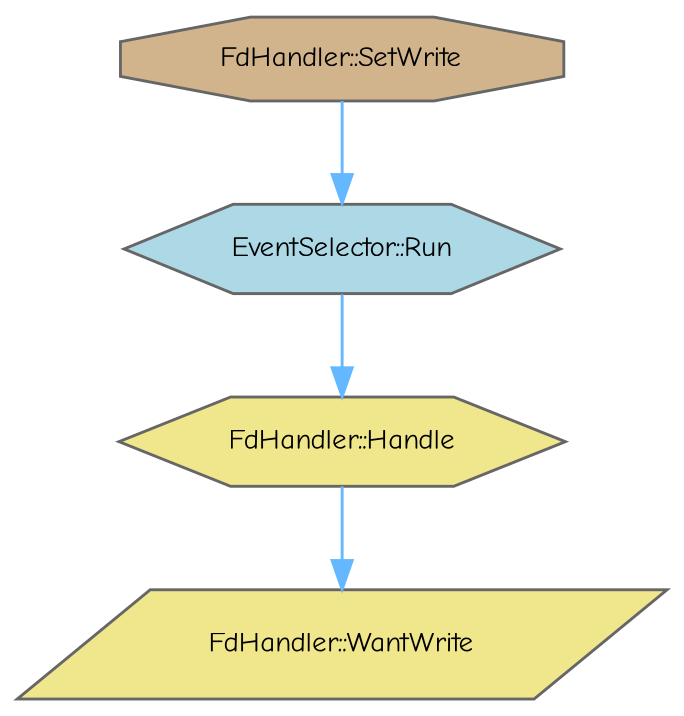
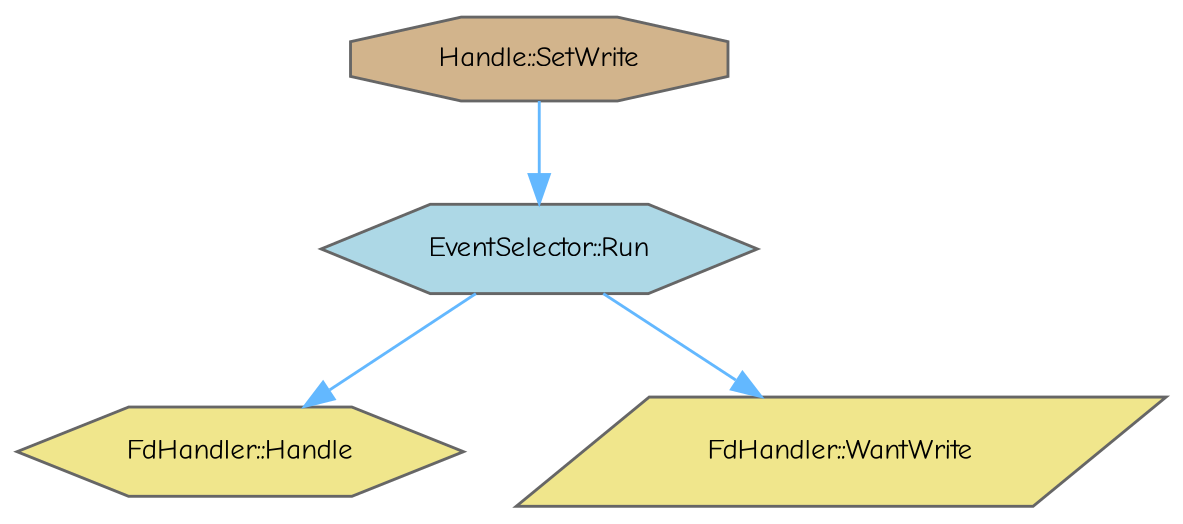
node "FdHandler::SetWrite": label "FdHandler::SetWrite" -> "Handle::SetWrite"
edge "FdHandler::Handle" -> "FdHandler::WantWrite": now "EventSelector::Run" -> "FdHandler::WantWrite"
